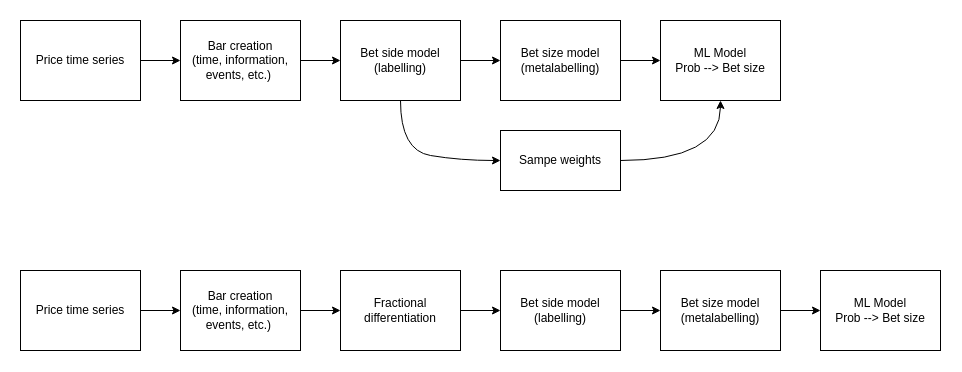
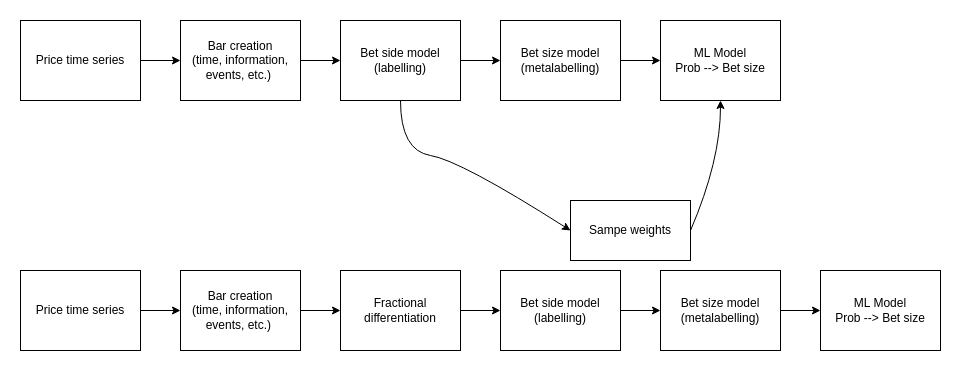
node "Sampe weights": moved (561, 161) -> (631, 231)
